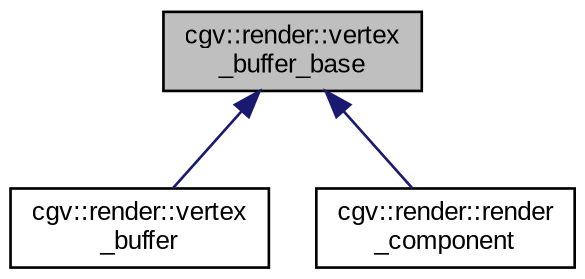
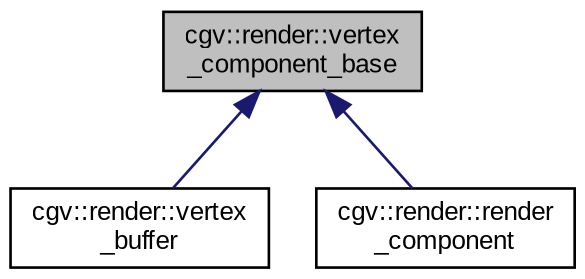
node "cgv::render::vertex _buffer_base": label "cgv::render::vertex _buffer_base" -> "cgv::render::vertex _component_base"
